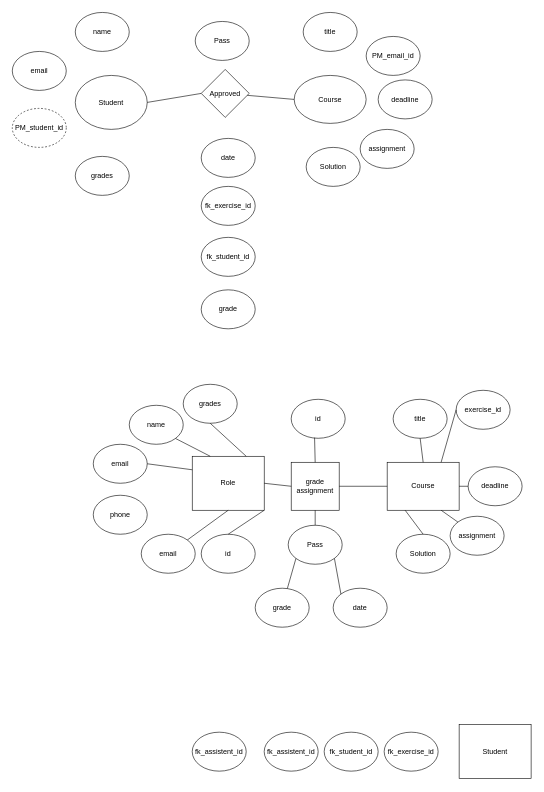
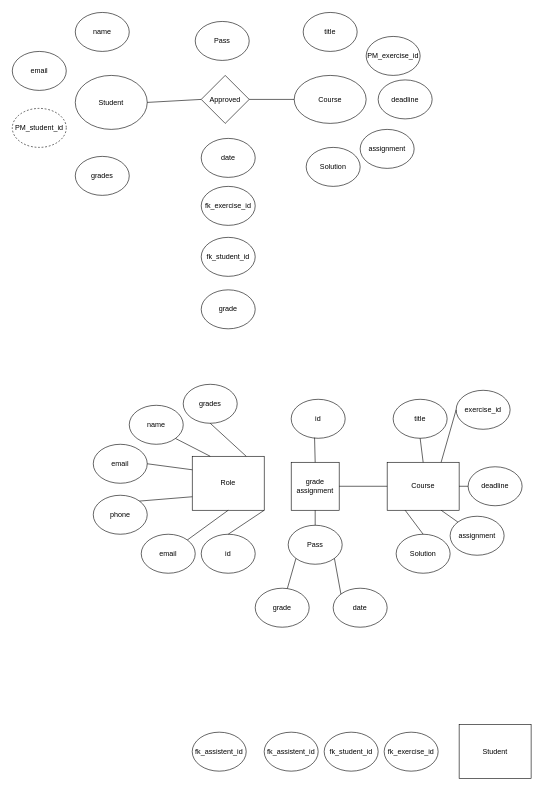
node "PM_email_id": label "PM_email_id" -> "PM_exercise_id"
node "Approved": moved (225, 93) -> (225, 99)
edge "Role" -- "grade assignment": removed
edge "Role" -- "phone": added
